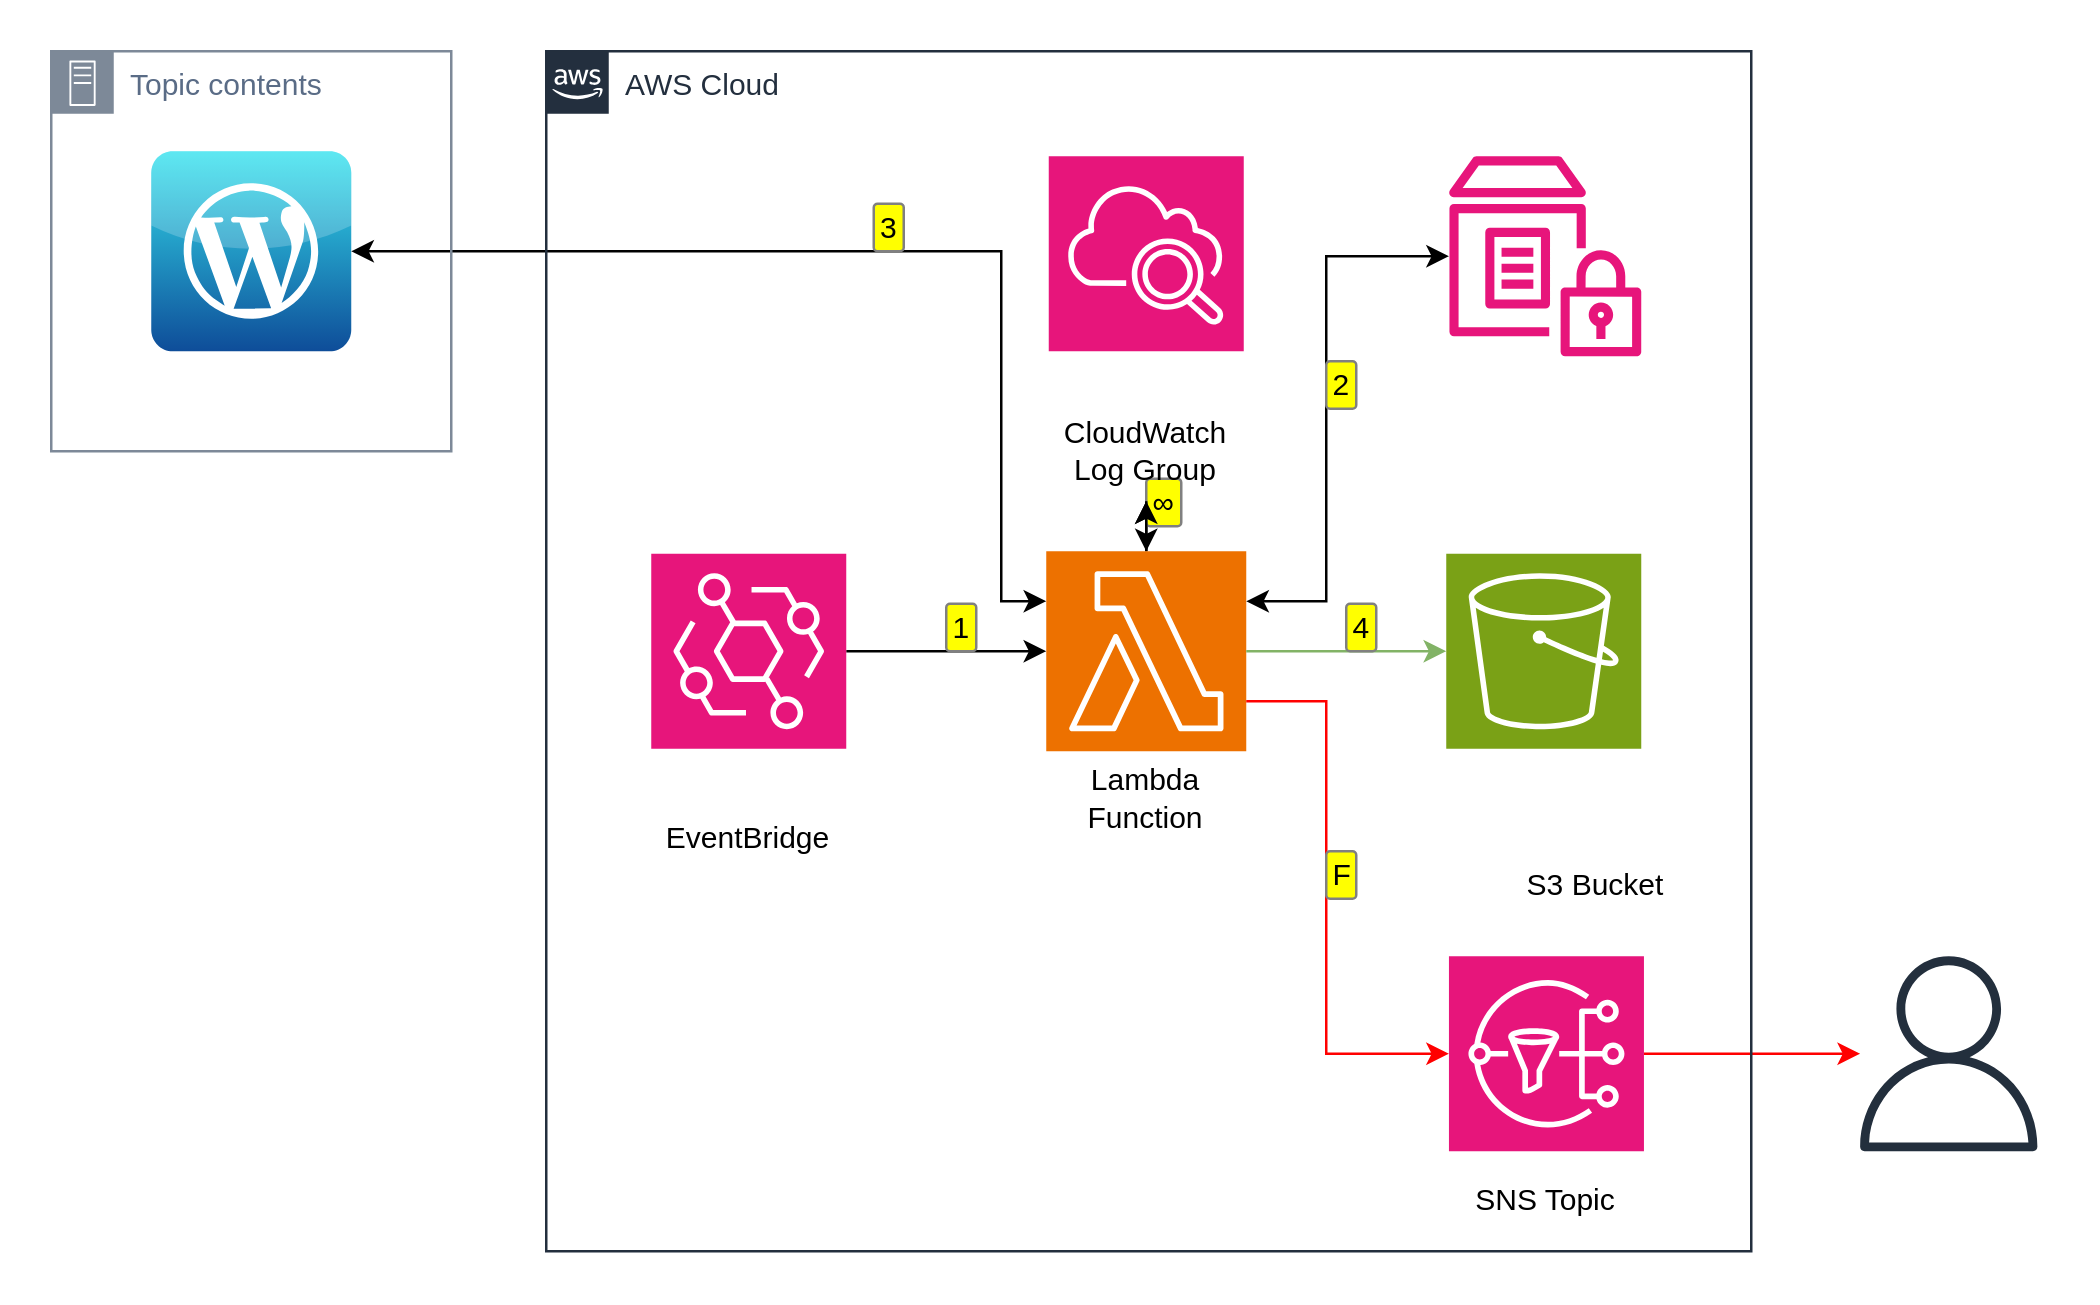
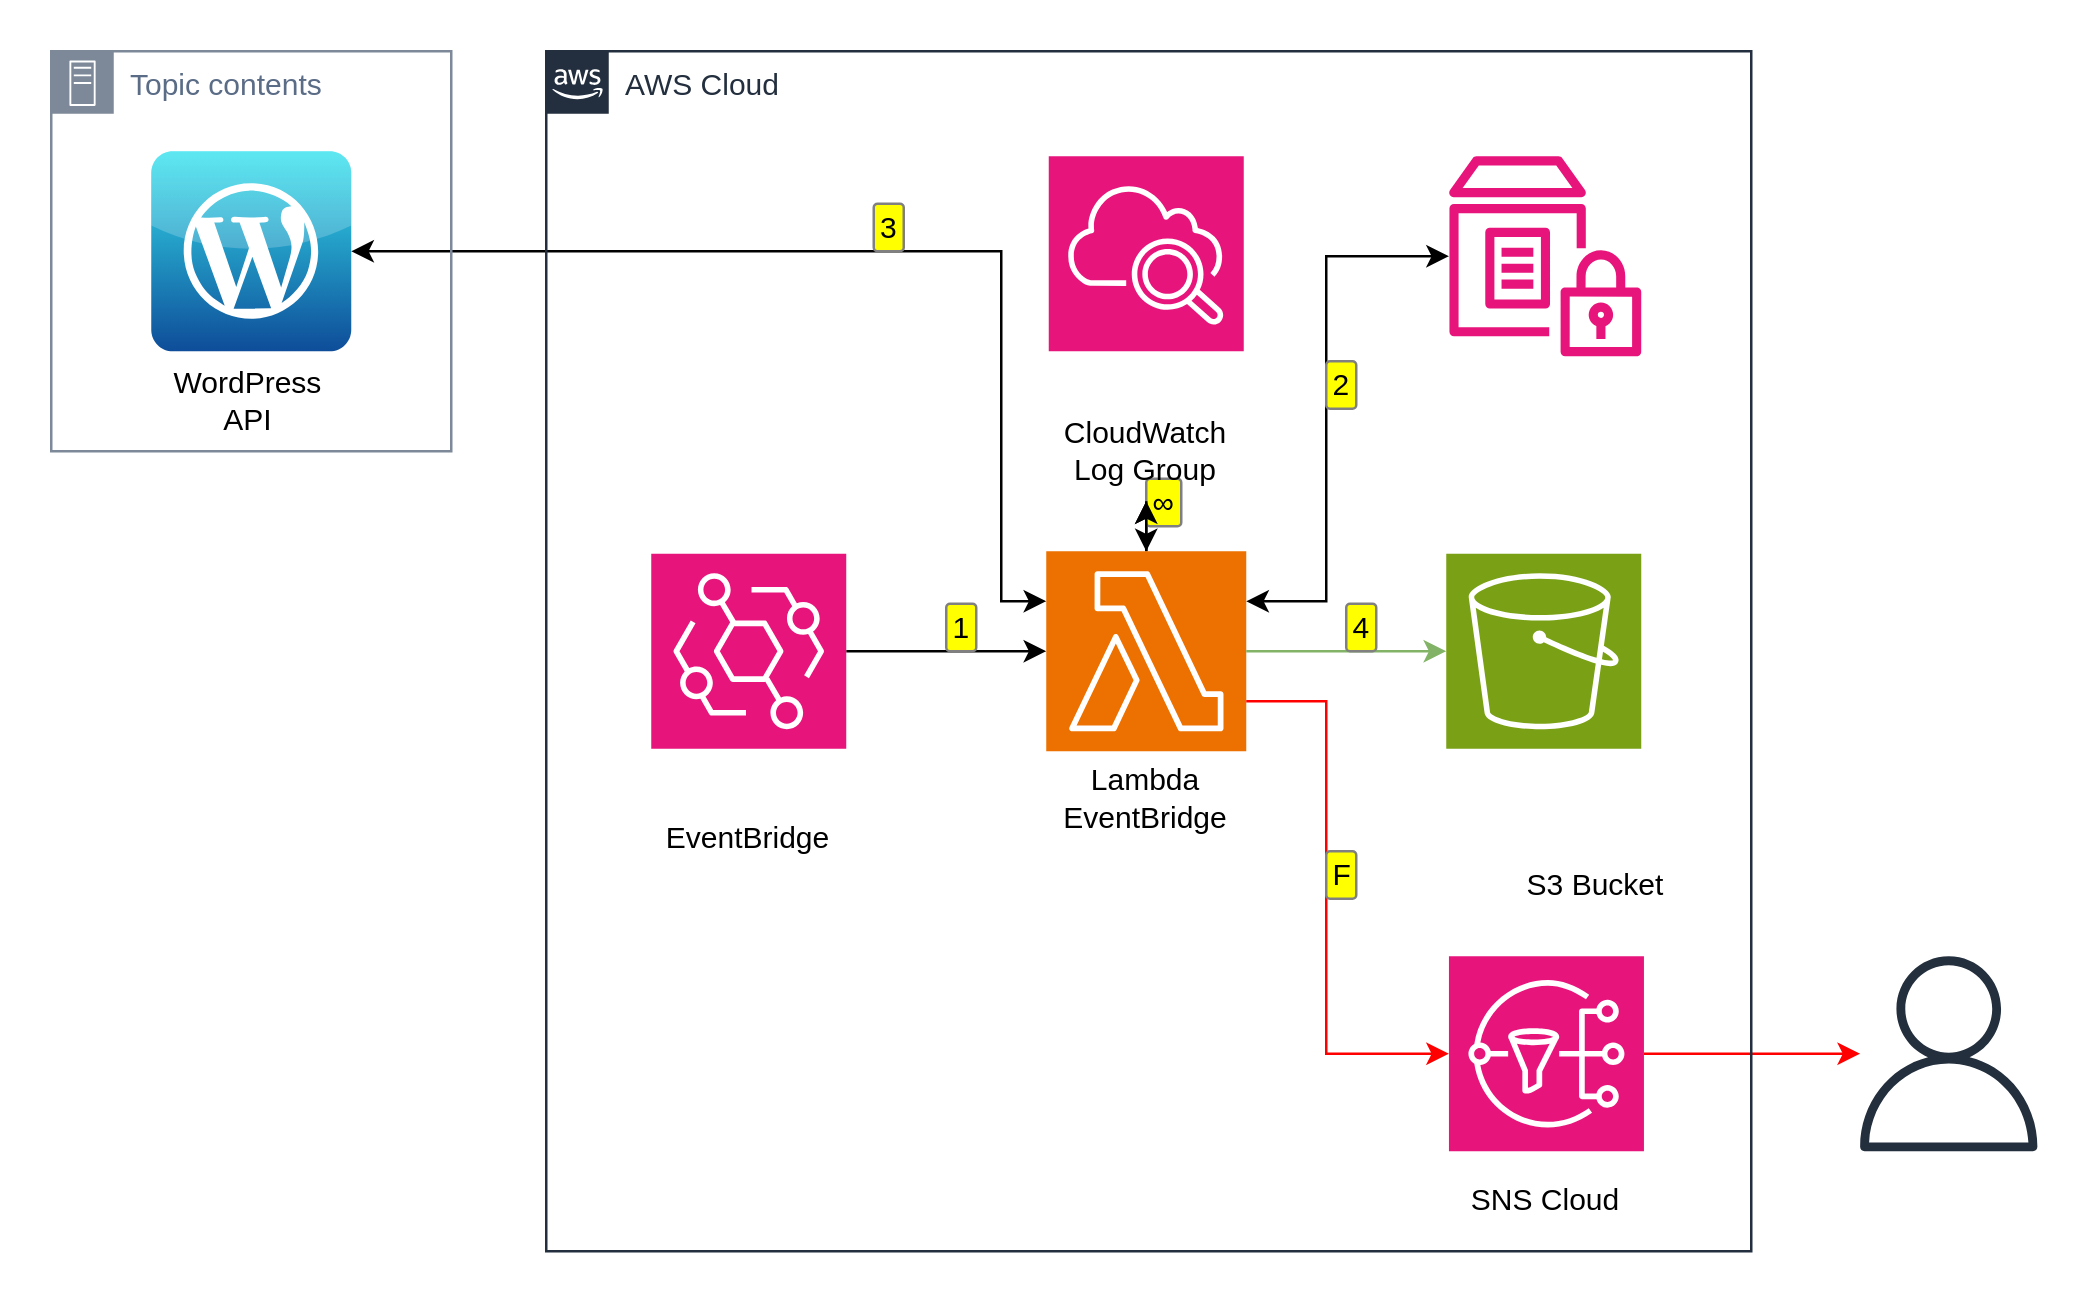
node "WordPress API": added
node "Lambda Function": label "Lambda Function" -> "Lambda EventBridge"
node "SNS Topic": label "SNS Topic" -> "SNS Cloud"
